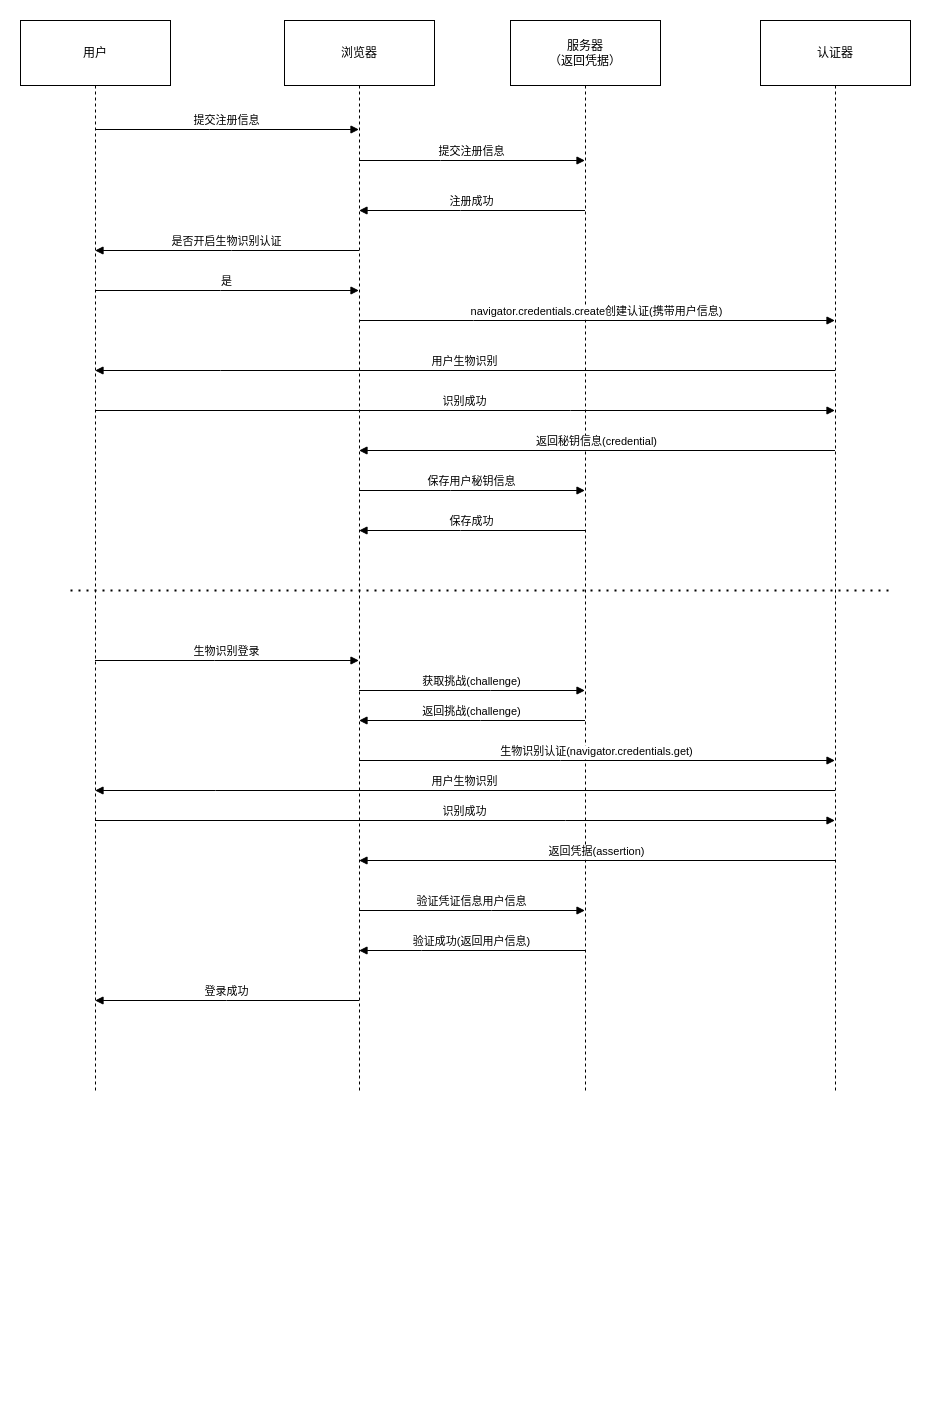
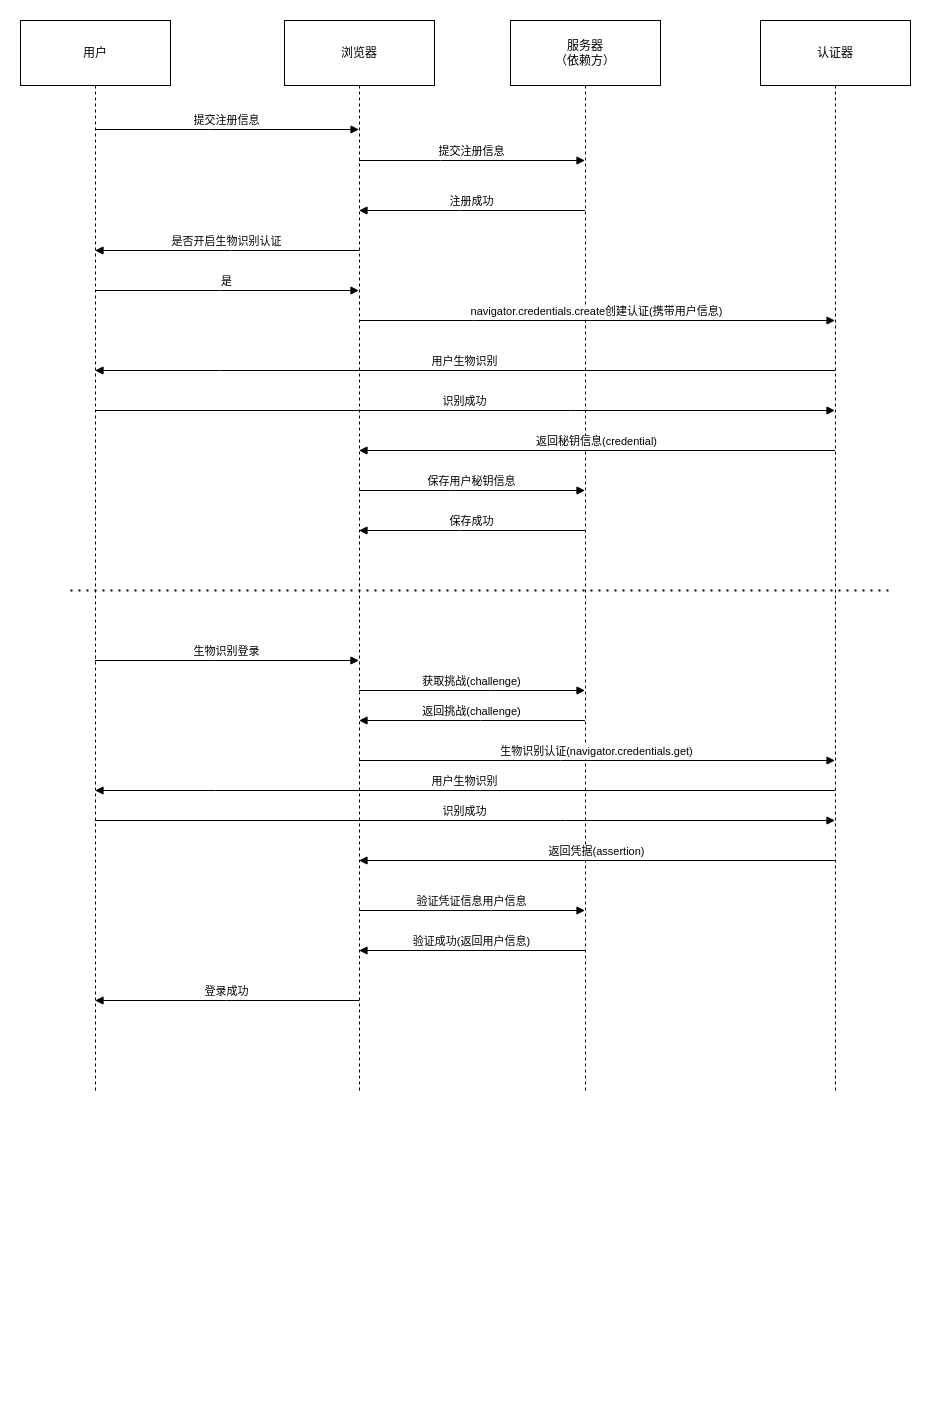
node "服务器 （返回凭据）": label "服务器 （返回凭据）" -> "服务器 （依赖方）"
